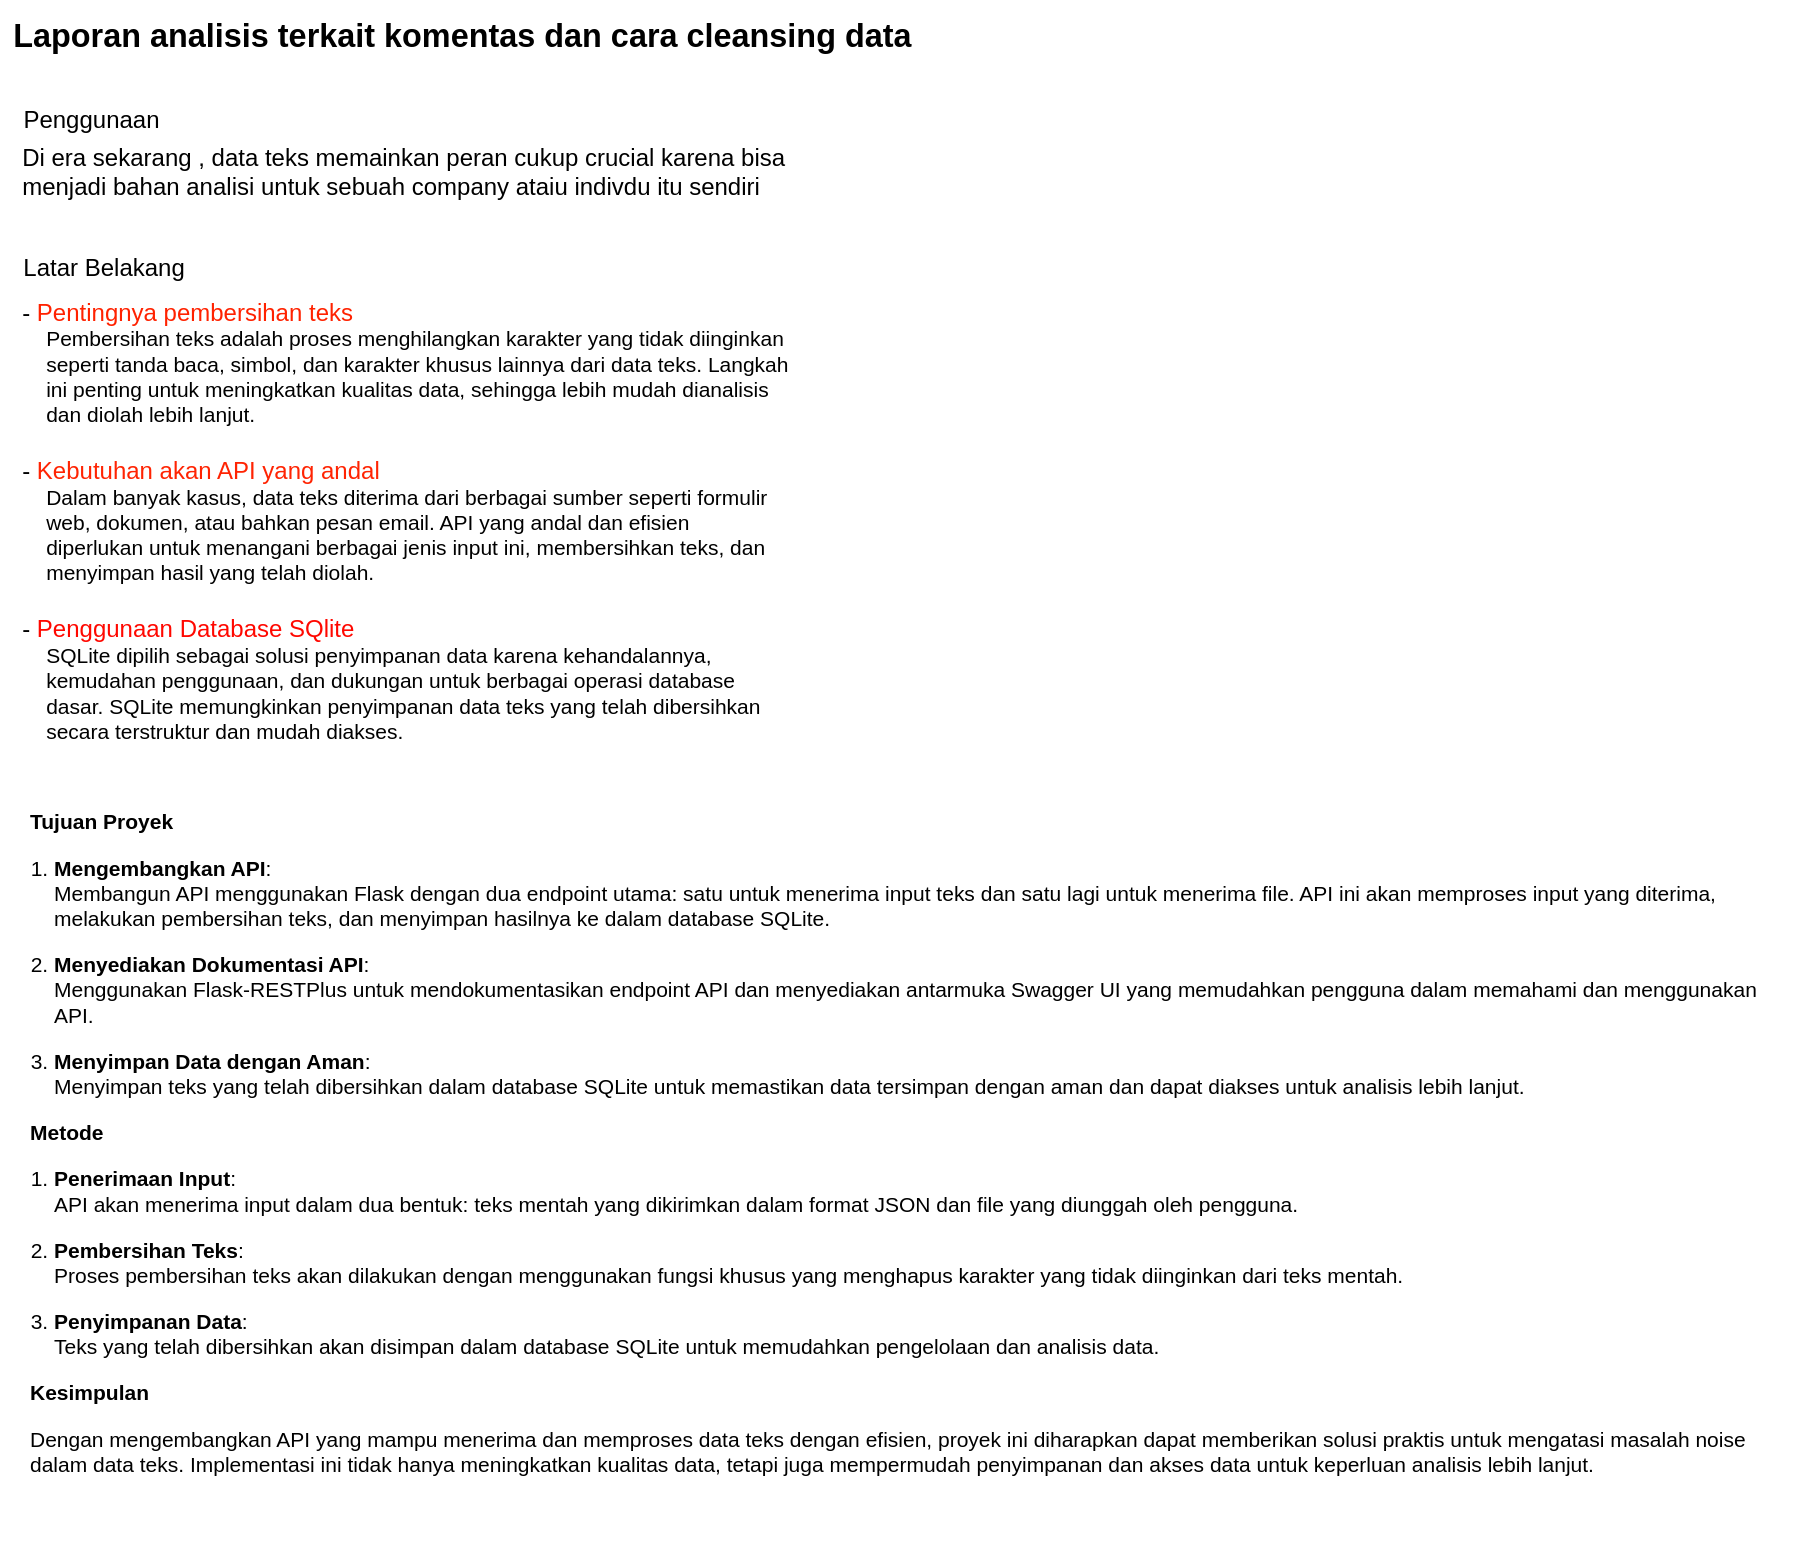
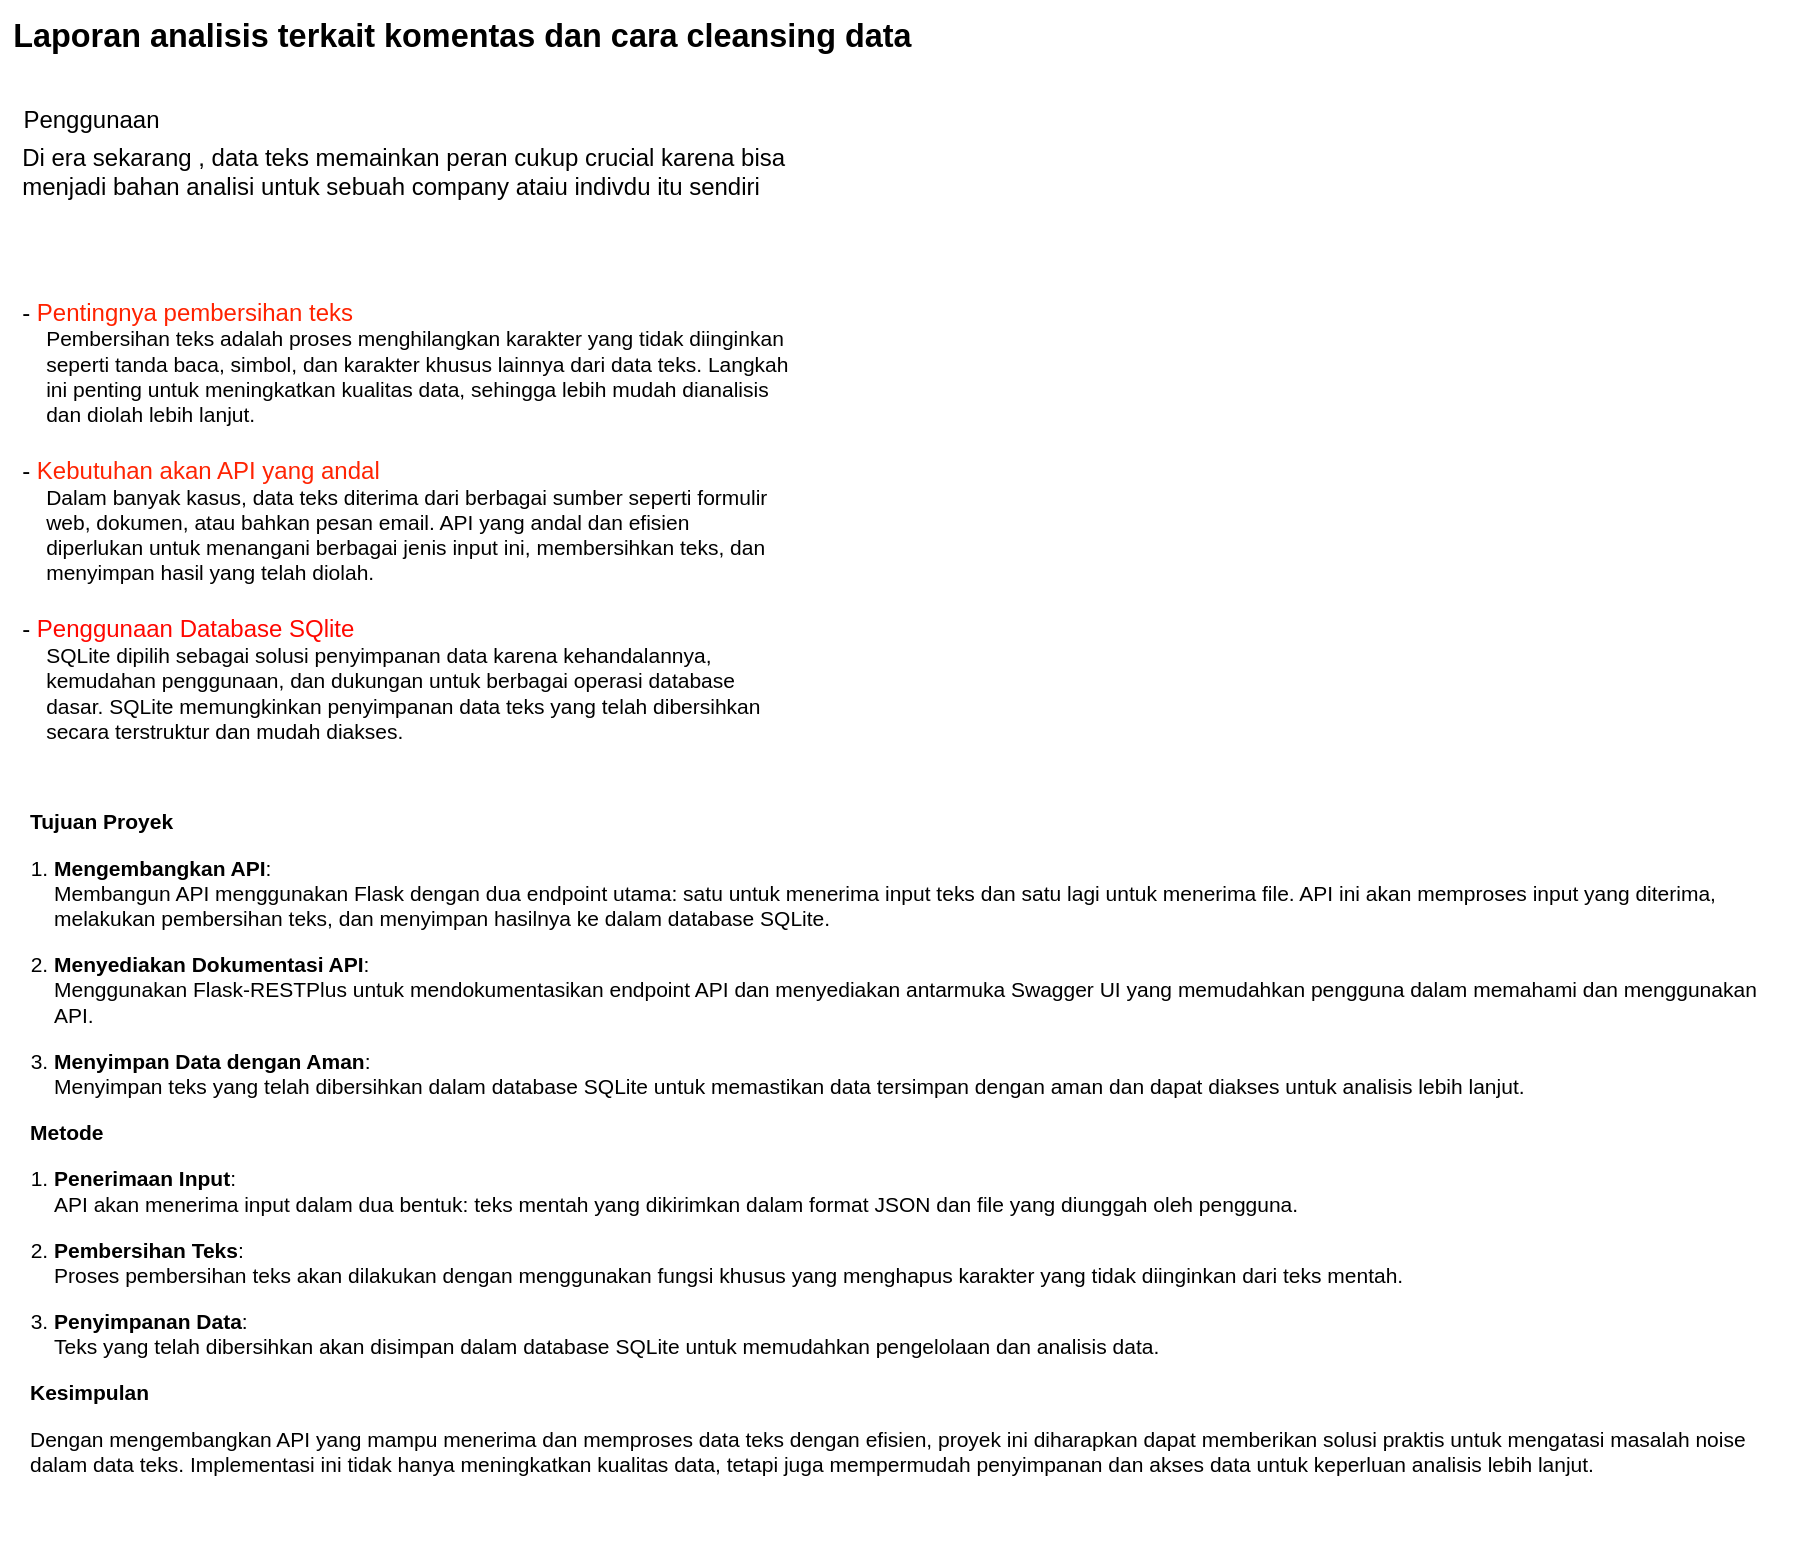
node "Latar Belakang": removed
